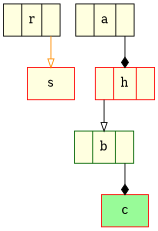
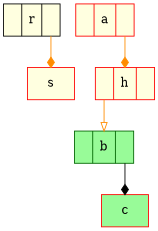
node "a": color black -> red
edge "a" -> "h": color black -> darkorange
edge "r" -> "s": arrowhead onormal -> diamond
edge "h" -> "b": color black -> darkorange
node "b": fillcolor lightyellow -> palegreen
